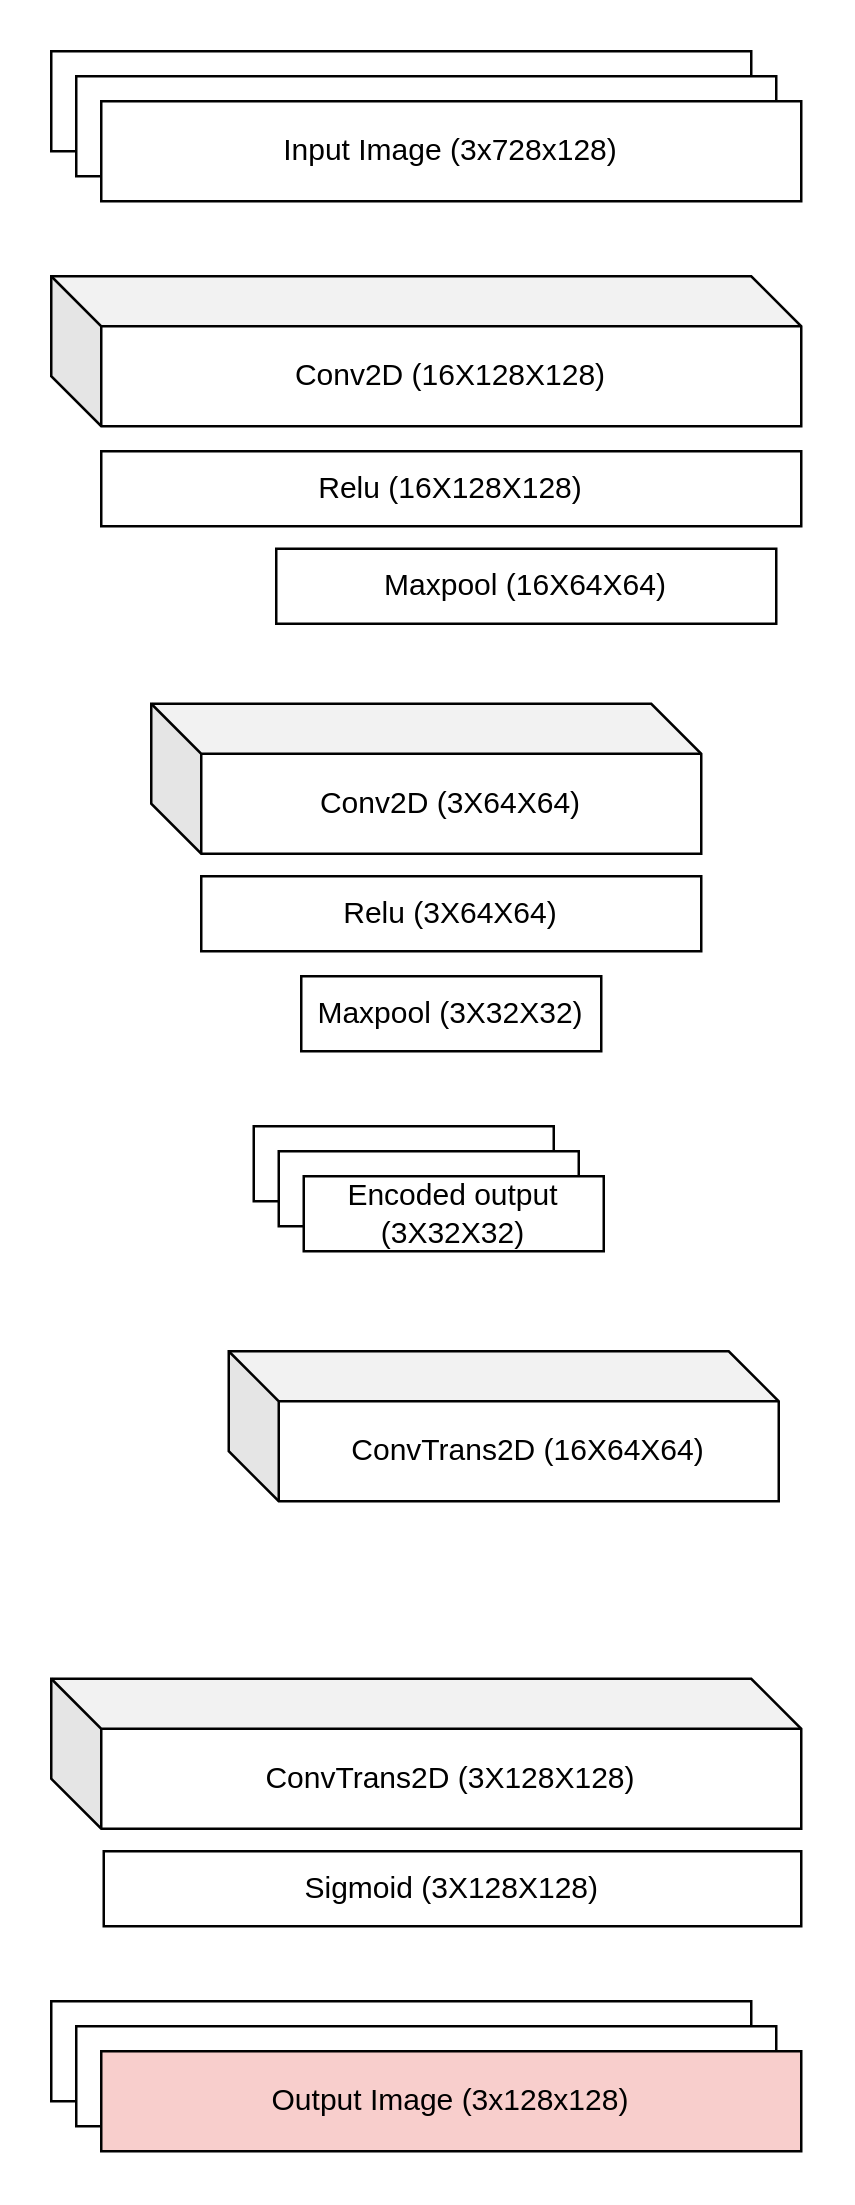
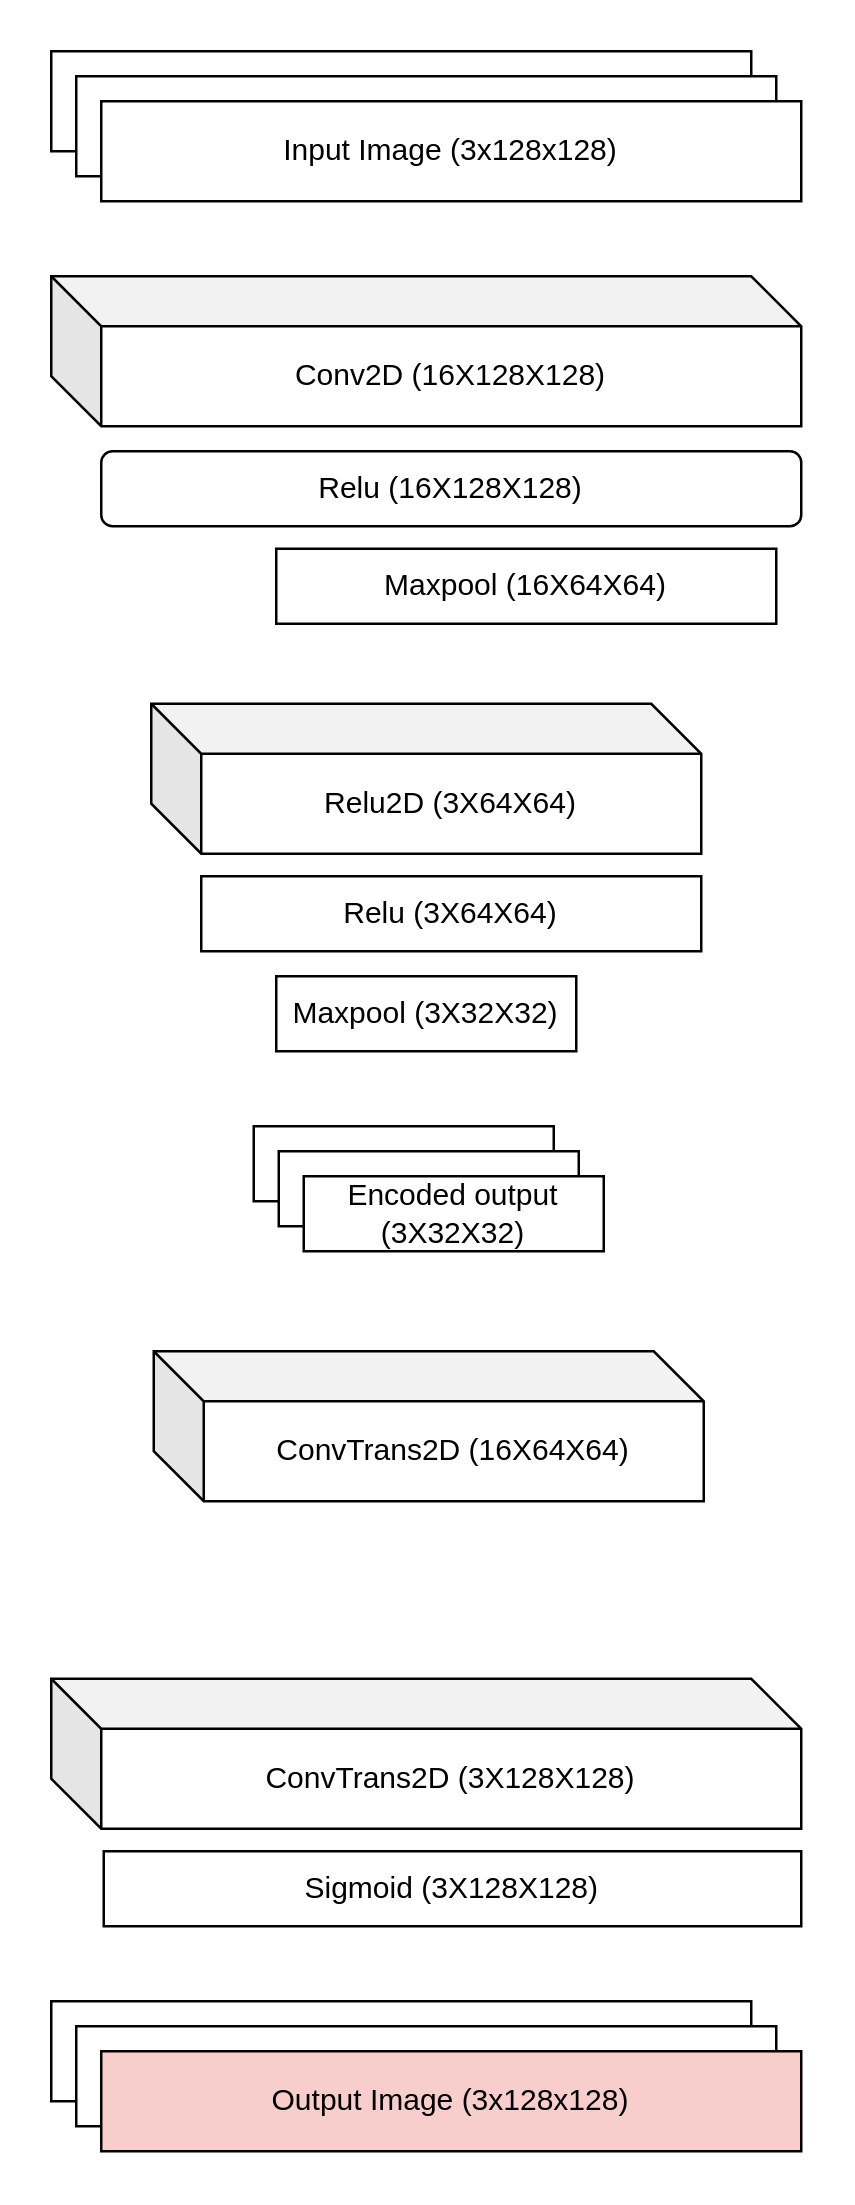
node "Input Image (3x728x128)": label "Input Image (3x728x128)" -> "Input Image (3x128x128)"
node "Relu (16X128X128)": shape rectangle -> rounded rectangle
node "Conv2D (3X64X64)": label "Conv2D (3X64X64)" -> "Relu2D (3X64X64)"
node "Maxpool (3X32X32)": moved (451, 1014) -> (426, 1014)
node "ConvTrans2D (16X64X64)": moved (504, 1426) -> (429, 1426)
